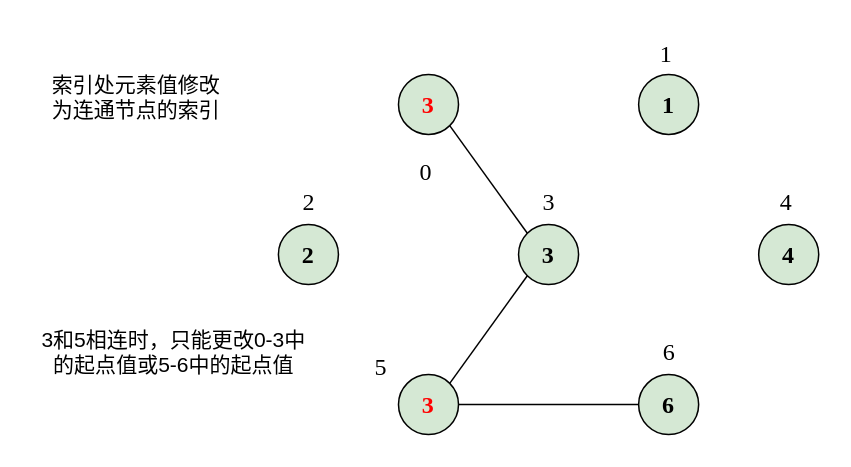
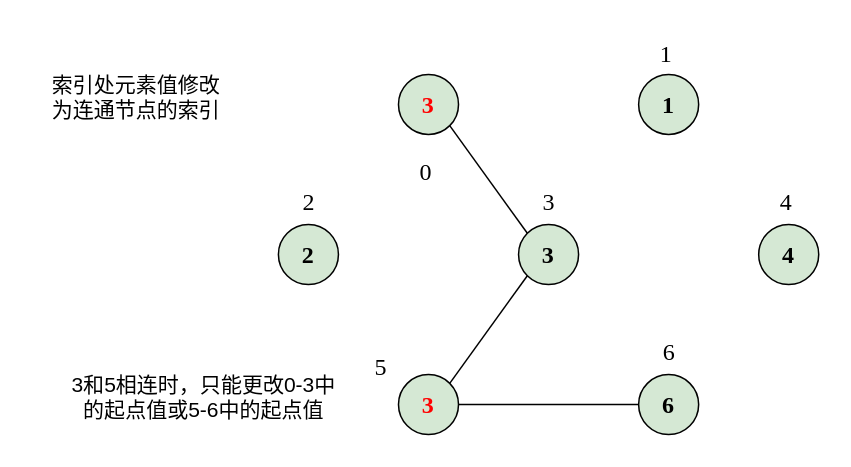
node "3和5相连时，只能更改0-3中 的起点值或5-6中的起点值": moved (173, 352) -> (203, 397)
